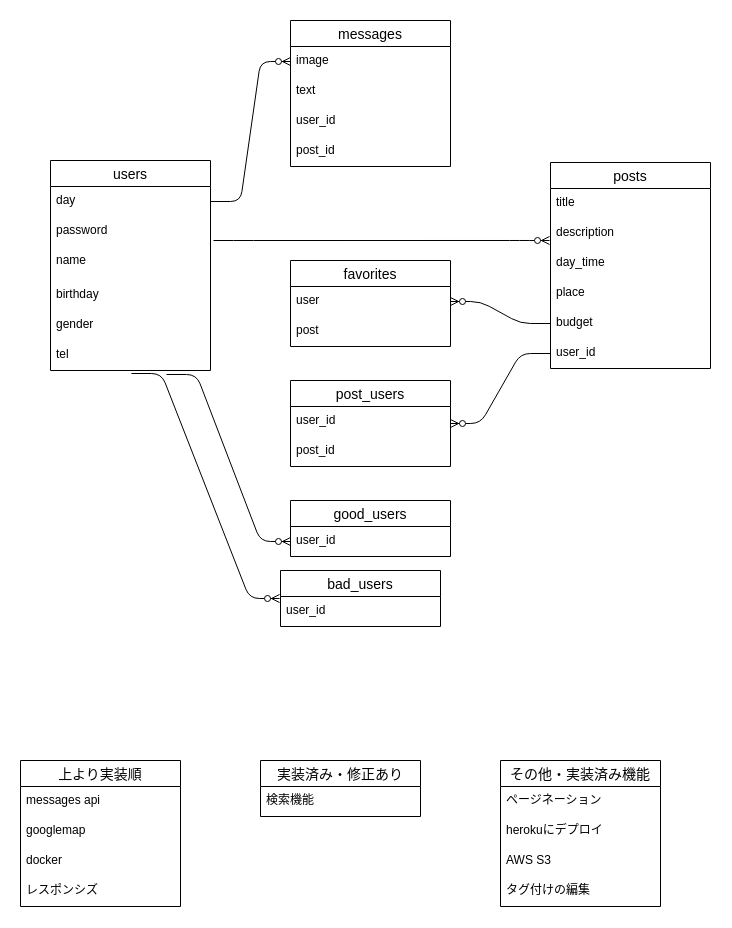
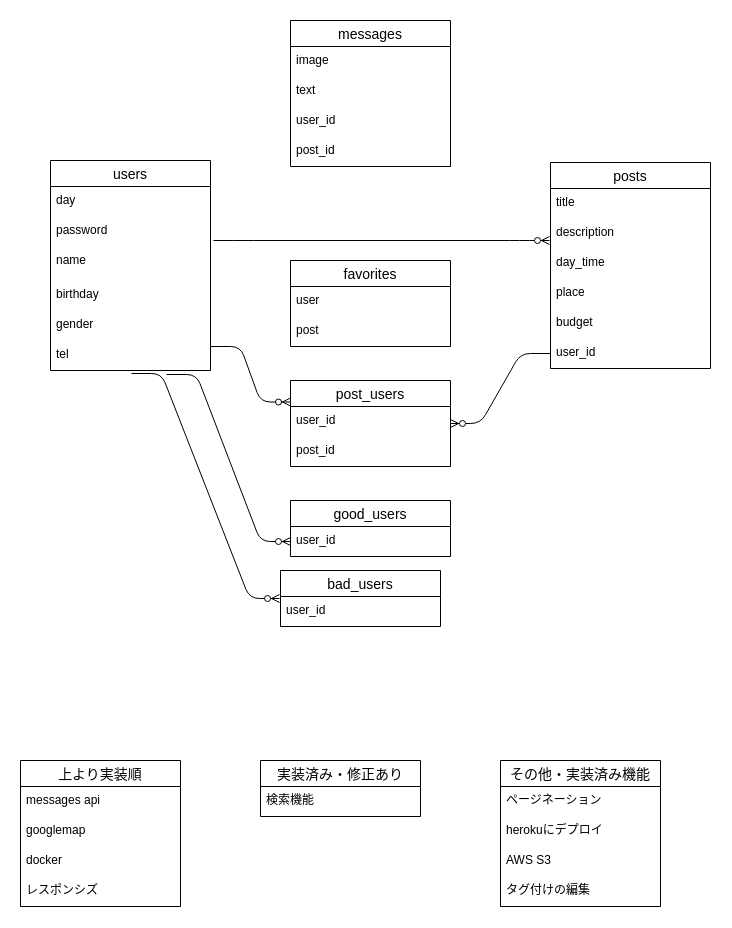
edge "day" -> "image": removed
edge "budget" -> "user": removed
edge "tel" -> "post_users": added
